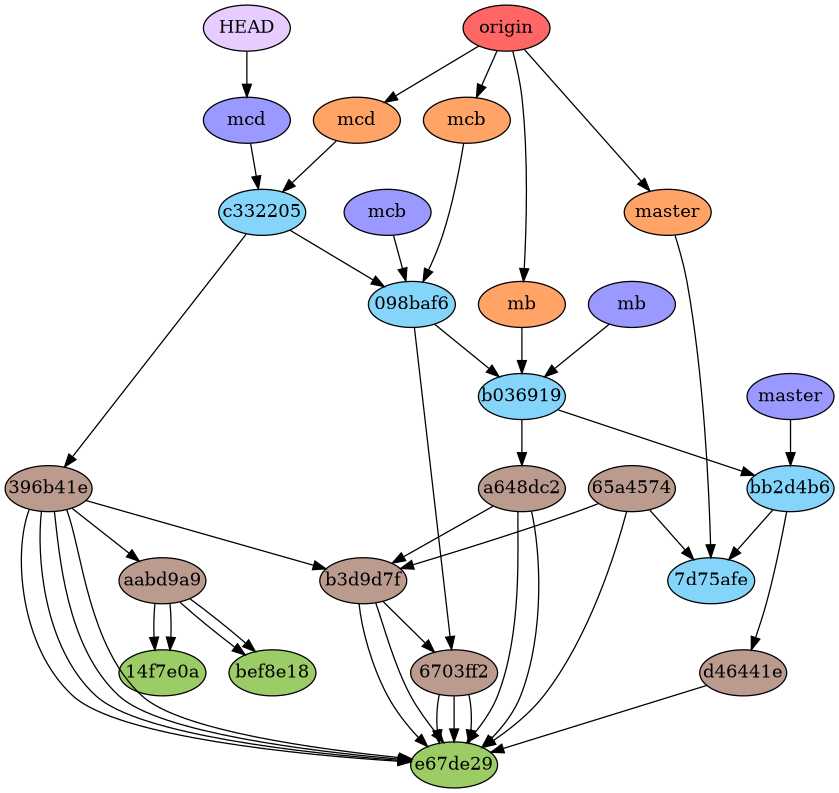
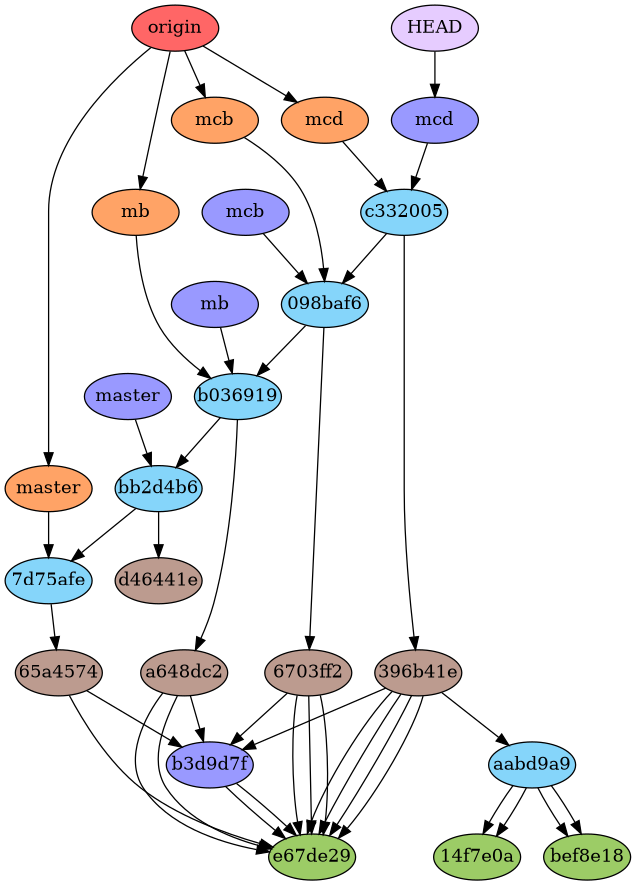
node "c332205": label "c332205" -> "c332005"
edge "65a4574" -> "7d75afe": reversed
node "aabd9a9": fillcolor #bc9b8f -> #85d5fa
node "b3d9d7f": fillcolor #bc9b8f -> #9999ff
edge "b3d9d7f" -> "6703ff2": reversed
edge "d46441e" -> "e67de29": removed
